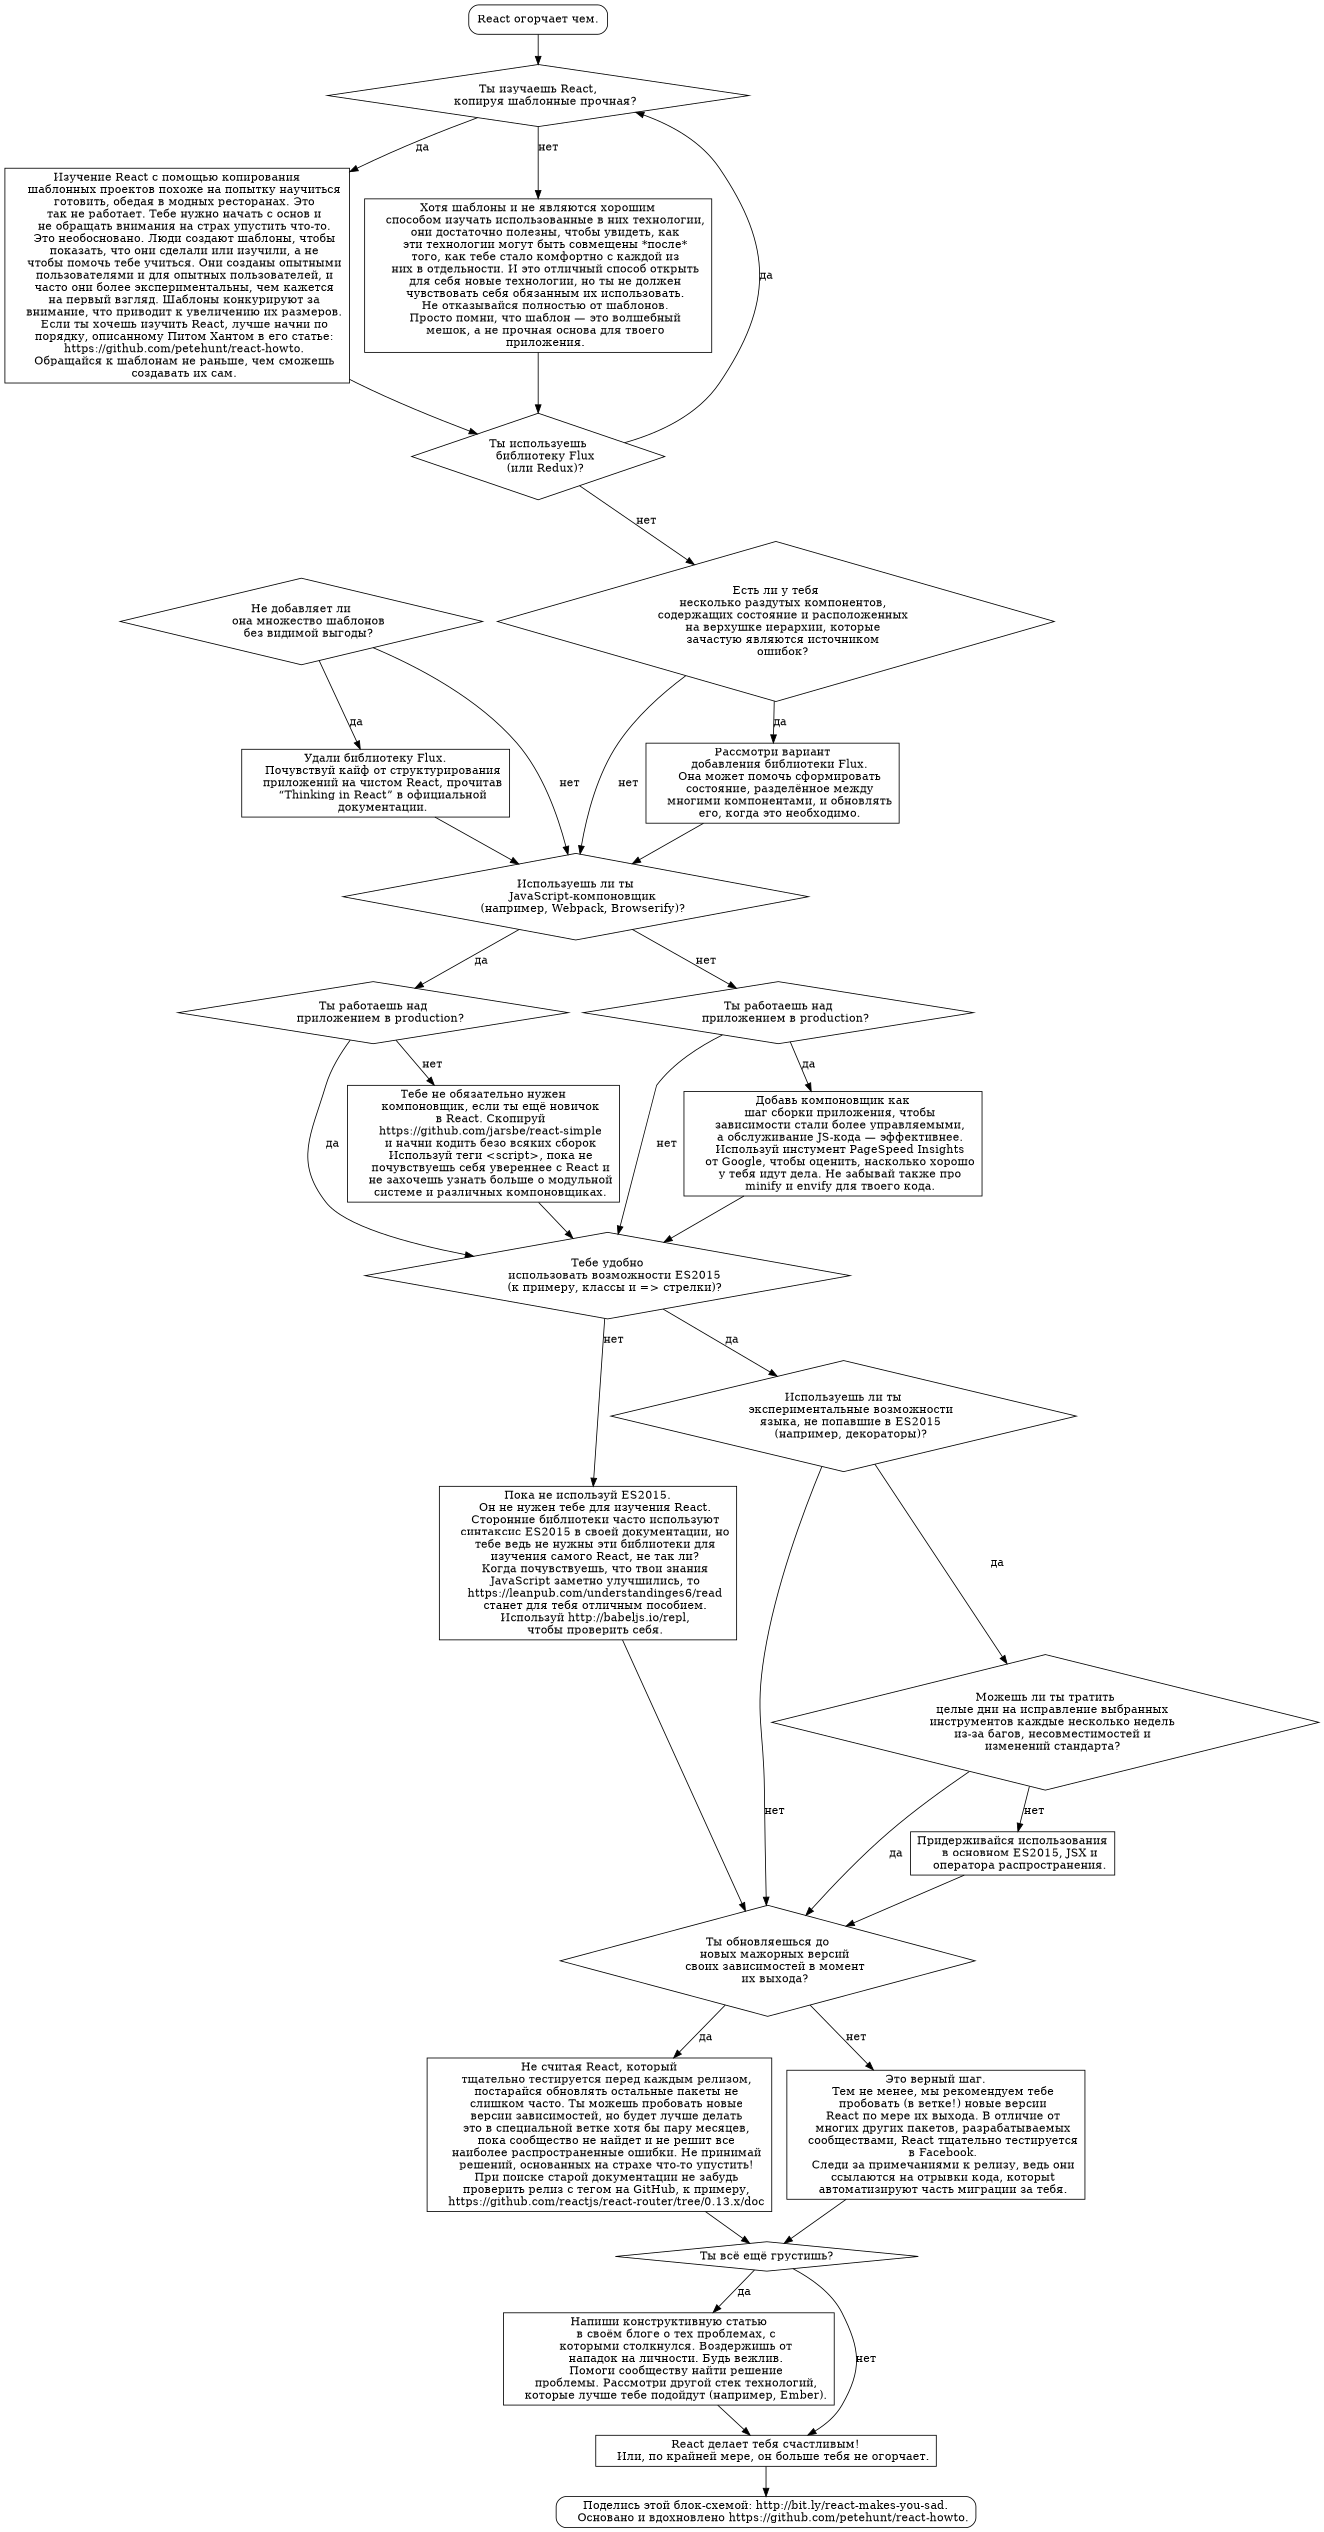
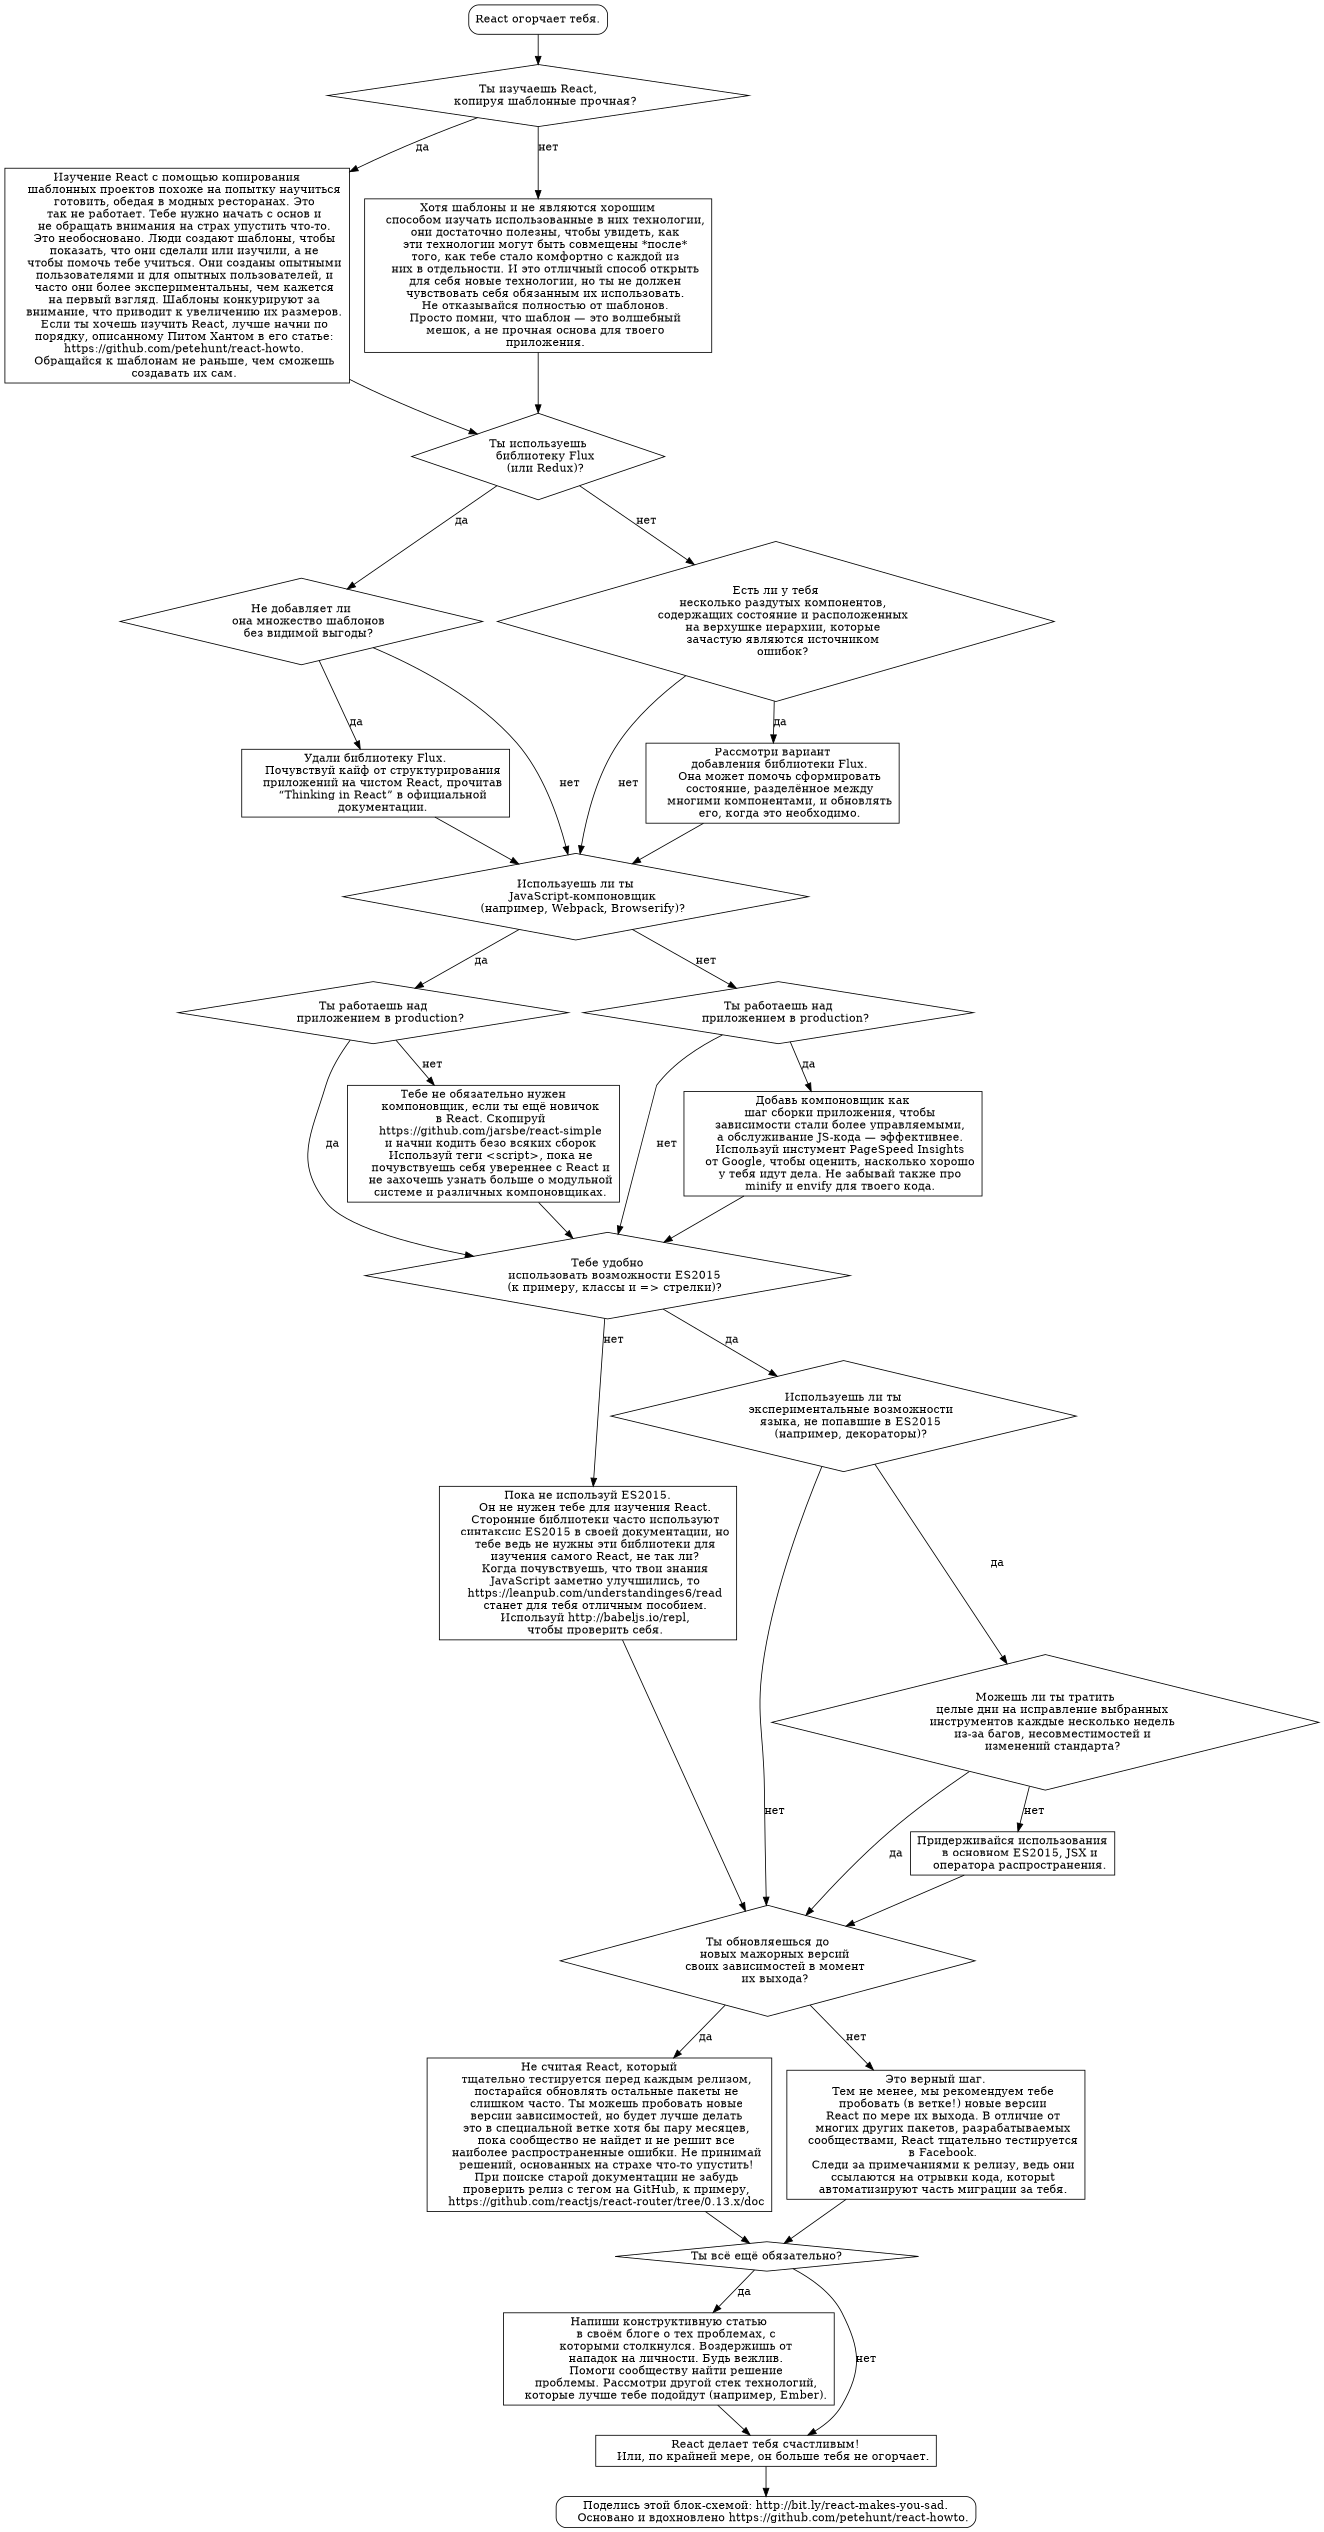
node "React огорчает чем.": label "React огорчает чем." -> "React огорчает тебя."
edge "Ты используешь библиотеку Flux (или Redux)?" -> "Ты изучаешь React, копируя шаблонные прочная?": now "Ты используешь библиотеку Flux (или Redux)?" -> "Не добавляет ли она множество шаблонов без видимой выгоды?"
node "Ты всё ещё грустишь?": label "Ты всё ещё грустишь?" -> "Ты всё ещё обязательно?"
